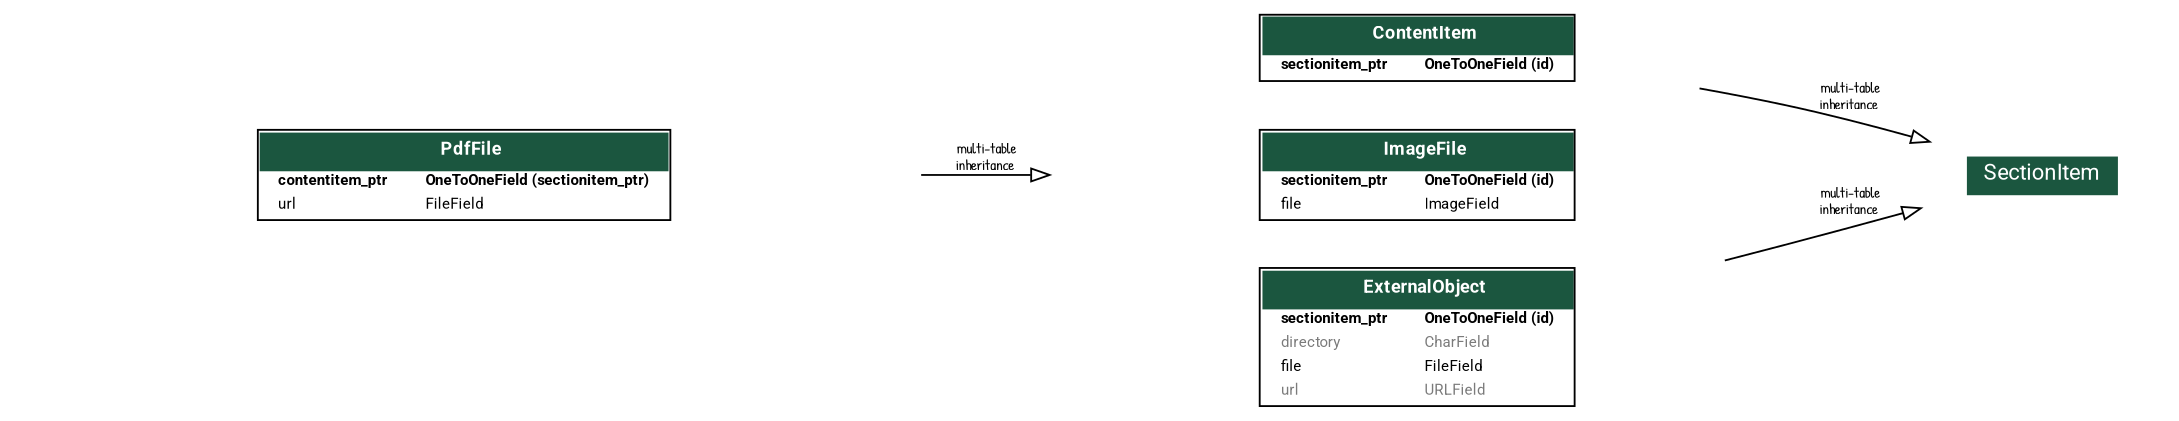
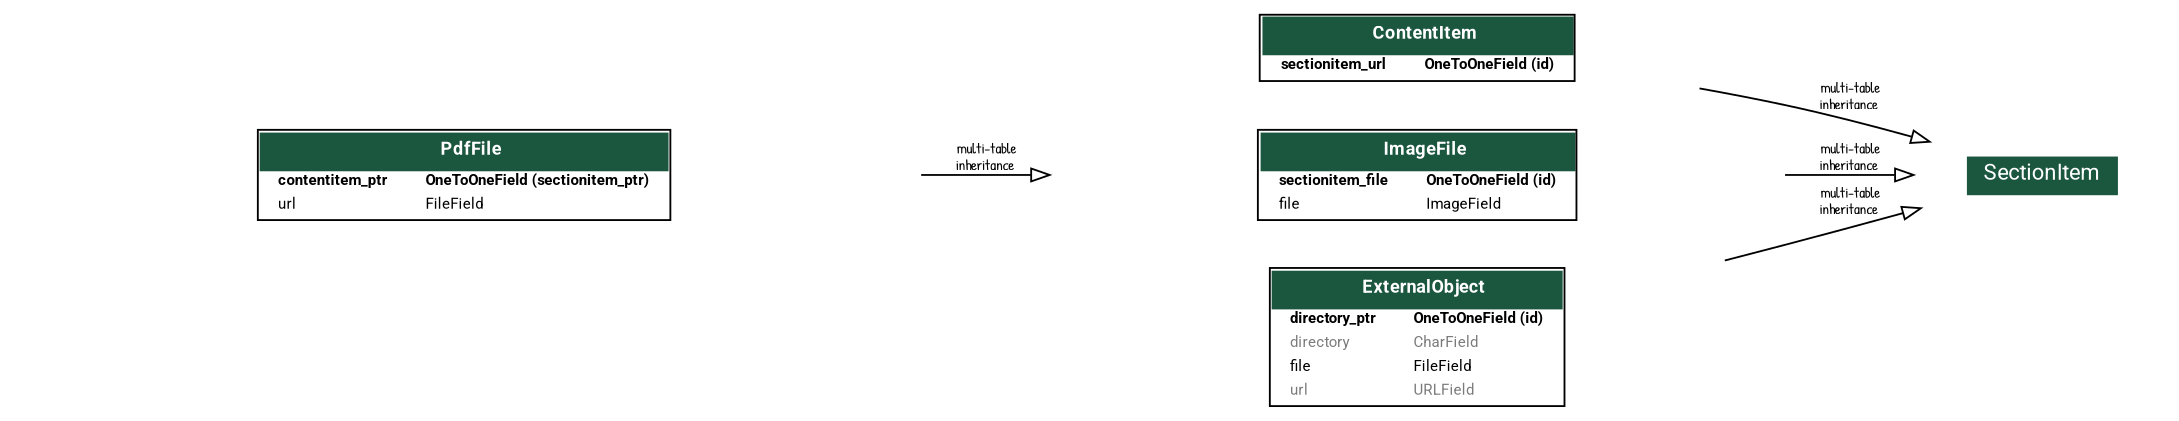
node "ContentItem": text "sectionitem_ptr" -> "sectionitem_url"
edge "ImageFile" -- "SectionItem": added, label "multi-table inheritance"
node "ImageFile": text "sectionitem_ptr" -> "sectionitem_file"
node "ExternalObject": text "sectionitem_ptr" -> "directory_ptr"
